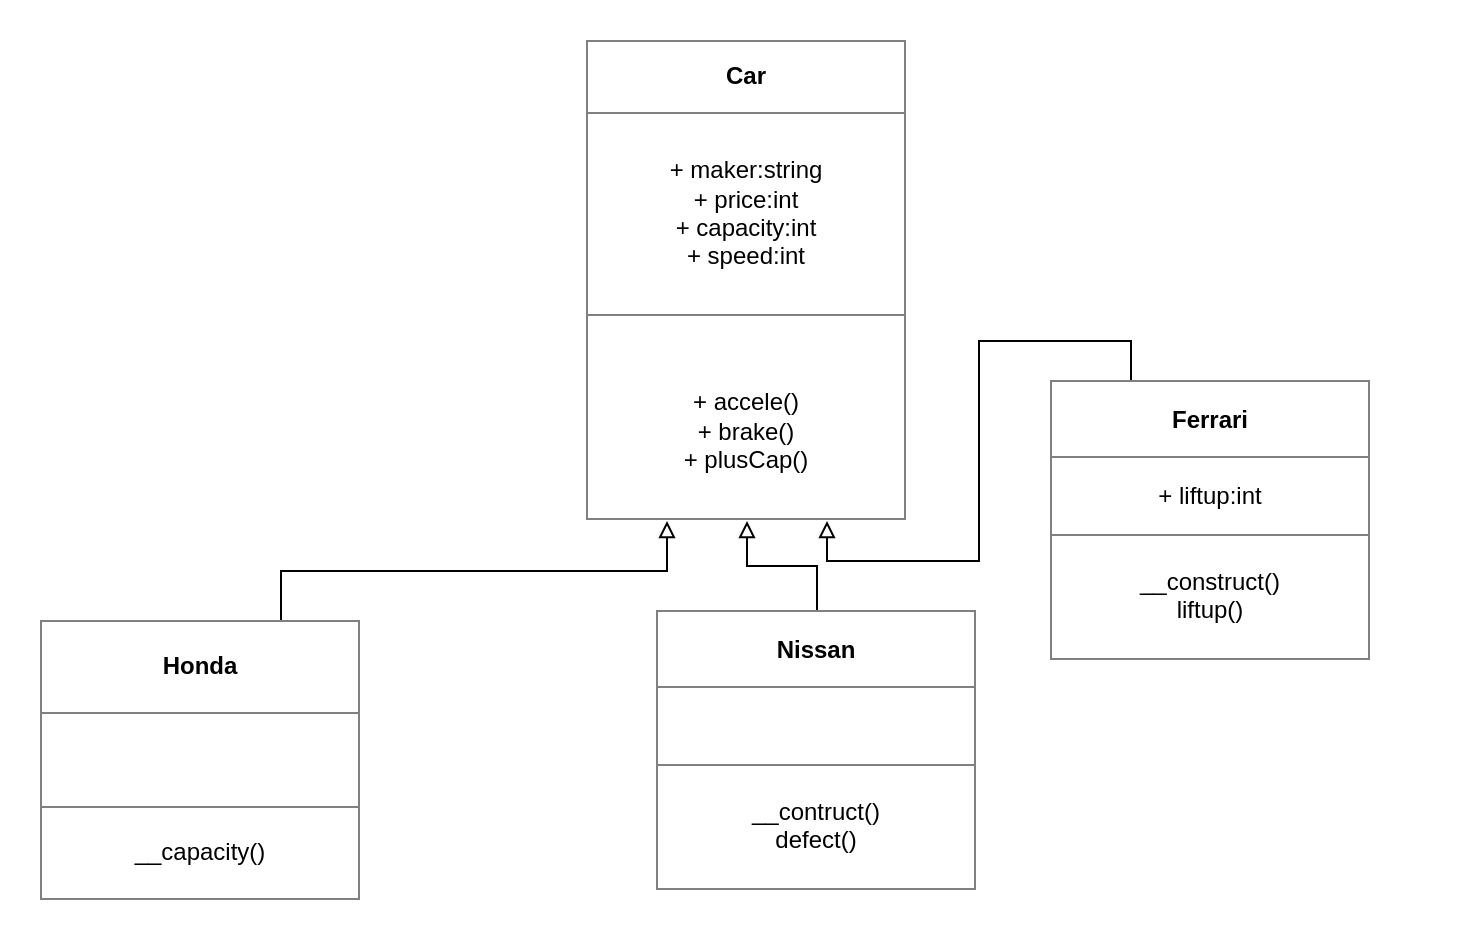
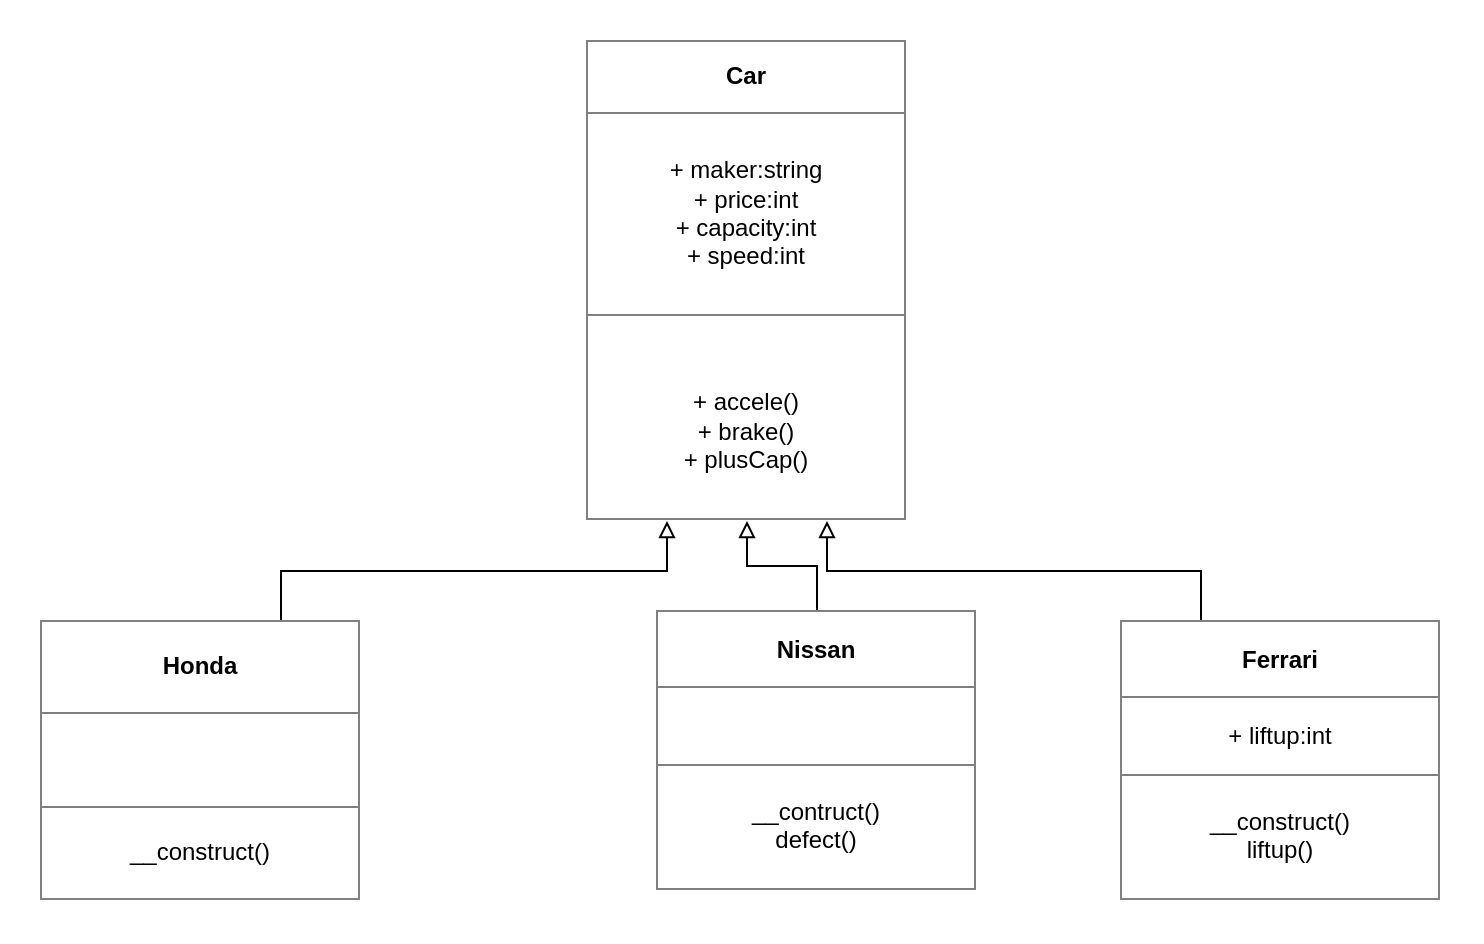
node "Ferrari + liftup:int __construct() liftup()": moved (1211, 521) -> (1281, 761)
node "Honda __capacity()": label "Honda __capacity()" -> "Honda __construct()"
